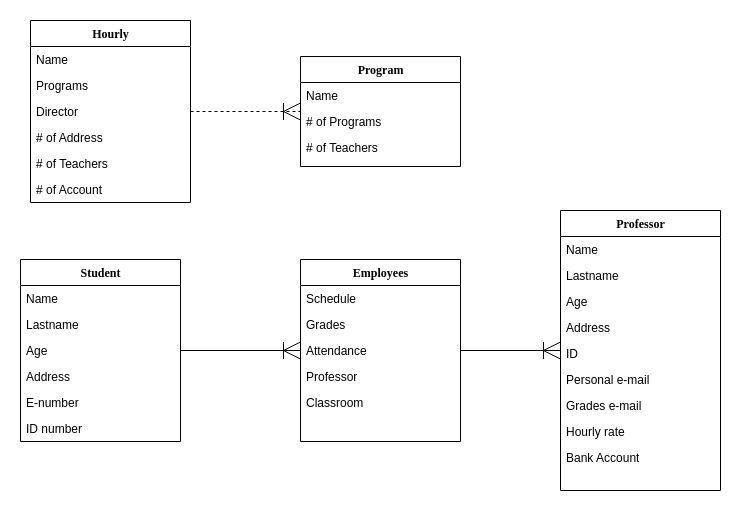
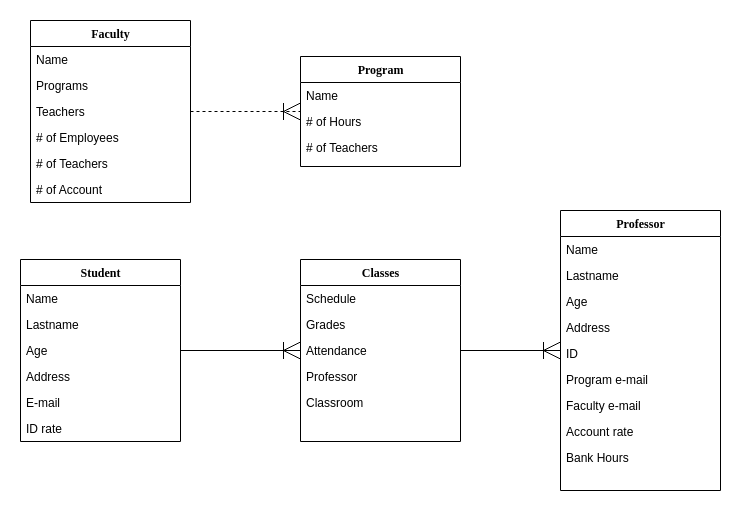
node "Hourly": label "Hourly" -> "Faculty"
node "Director": label "Director" -> "Teachers"
node "# of Programs": label "# of Programs" -> "# of Hours"
node "# of Address": label "# of Address" -> "# of Employees"
node "Employees": label "Employees" -> "Classes"
node "Personal e-mail": label "Personal e-mail" -> "Program e-mail"
node "E-number": label "E-number" -> "E-mail"
node "Grades e-mail": label "Grades e-mail" -> "Faculty e-mail"
node "ID number": label "ID number" -> "ID rate"
node "Hourly rate": label "Hourly rate" -> "Account rate"
node "Bank Account": label "Bank Account" -> "Bank Hours"
